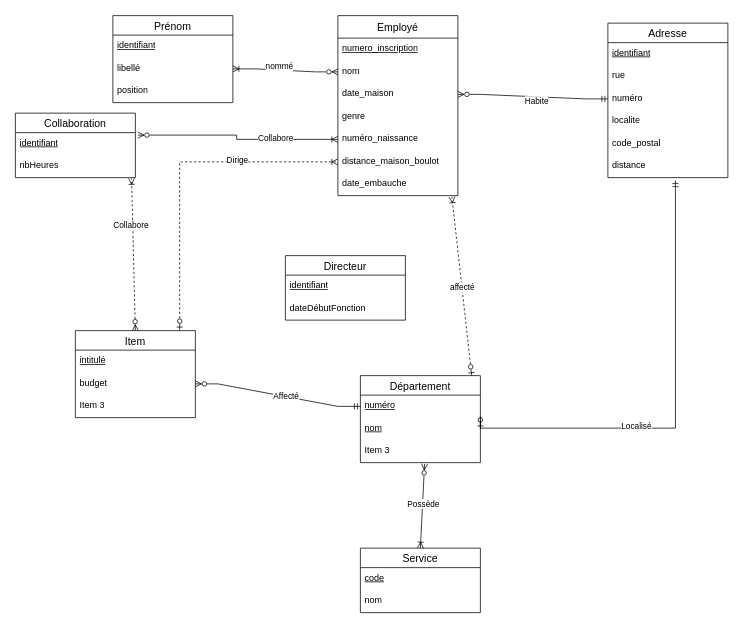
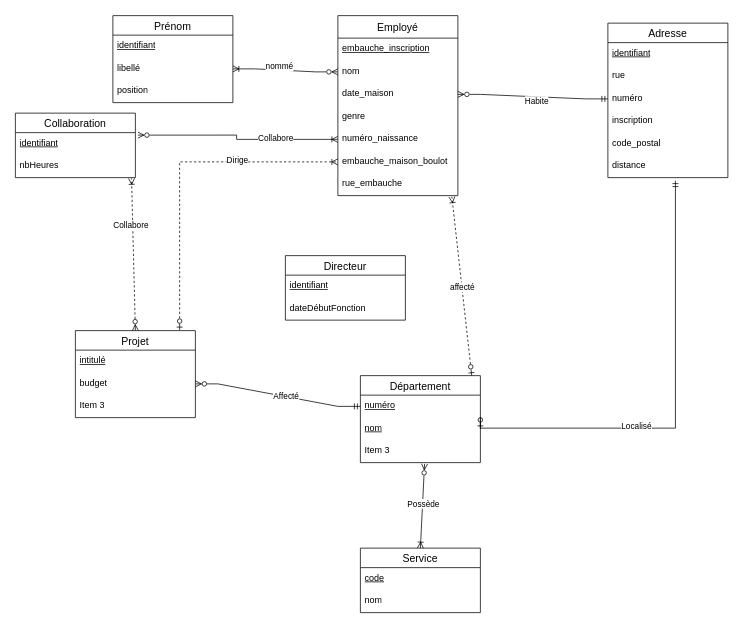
node "numero_inscription": label "numero_inscription" -> "embauche_inscription"
node "localite": label "localite" -> "inscription"
node "distance_maison_boulot": label "distance_maison_boulot" -> "embauche_maison_boulot"
node "date_embauche": label "date_embauche" -> "rue_embauche"
node "Item": label "Item" -> "Projet"
